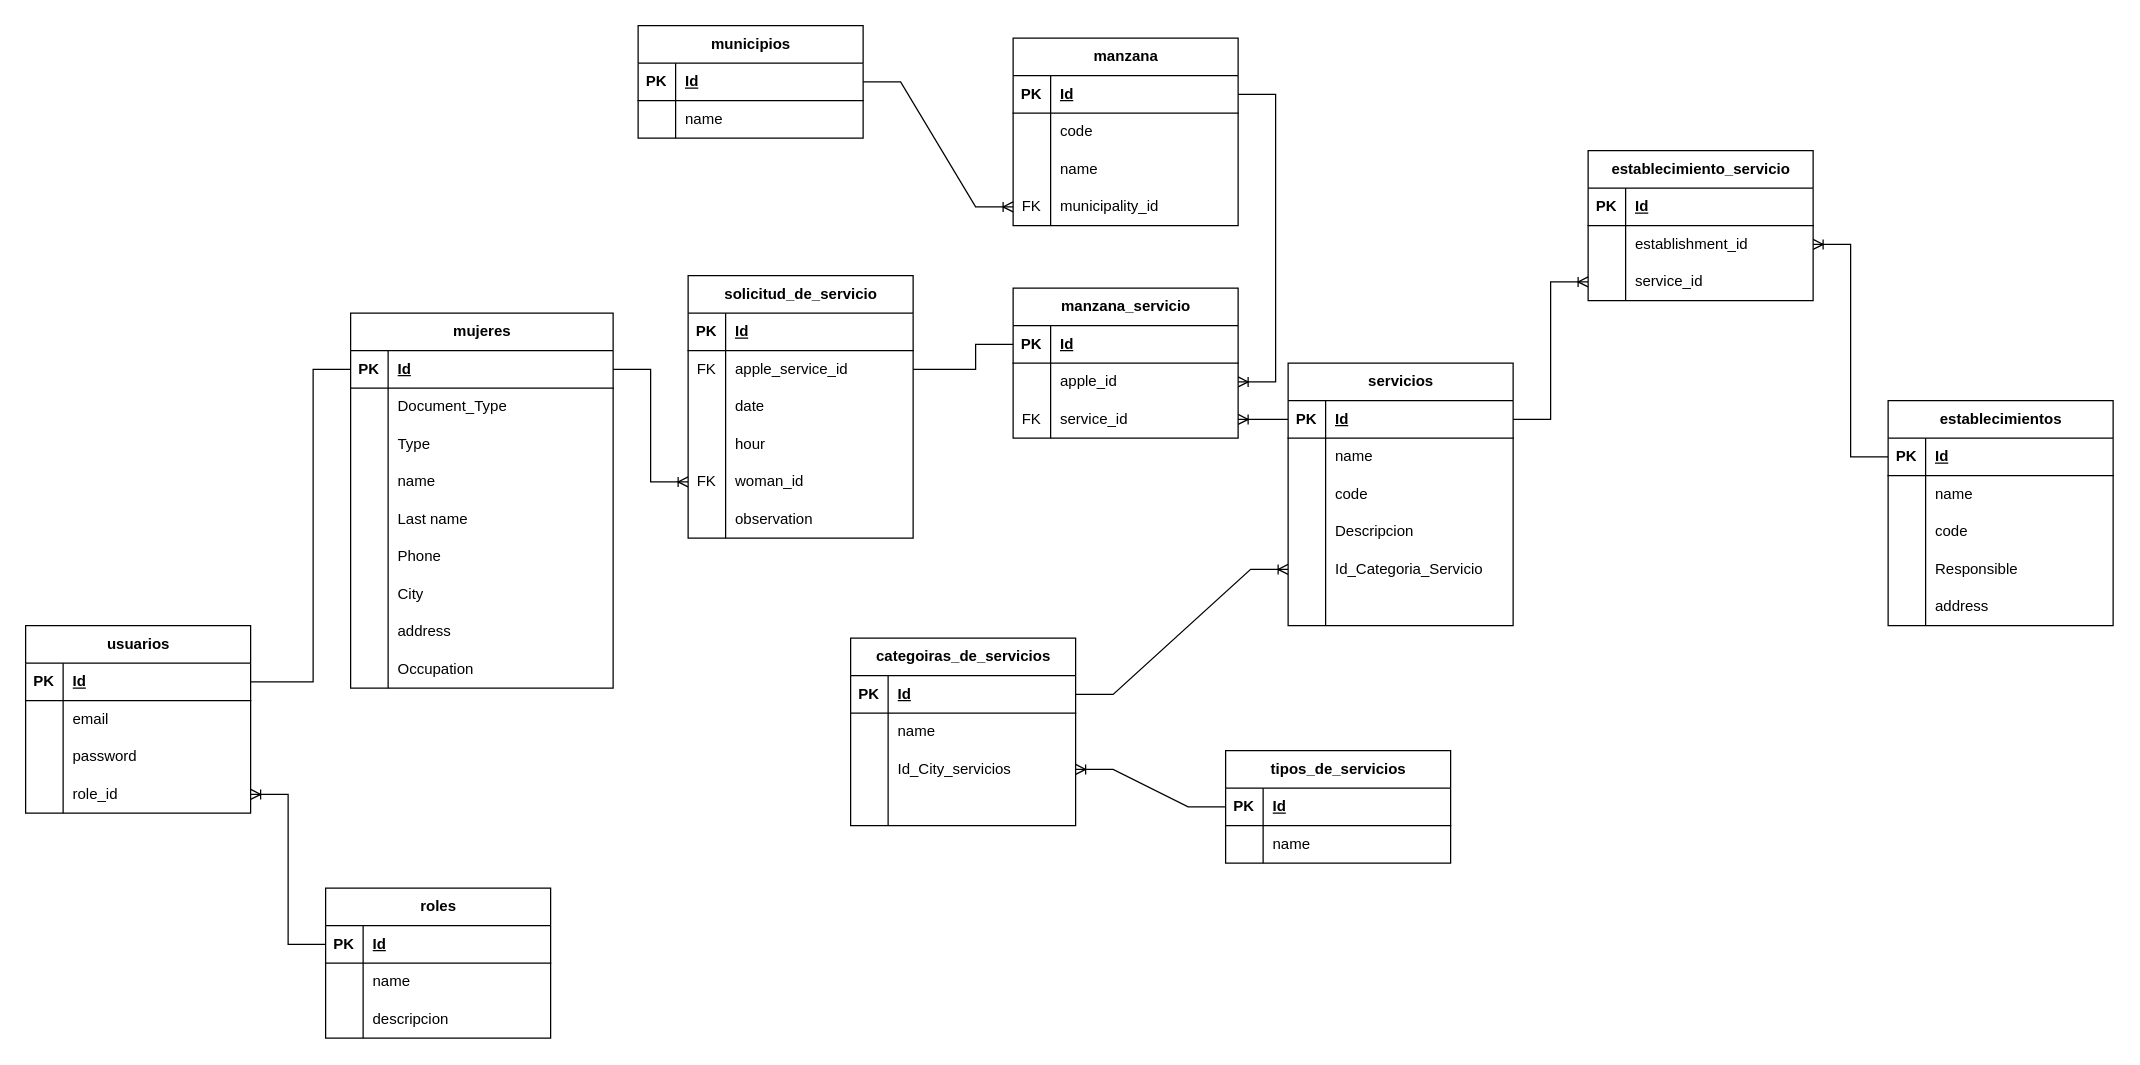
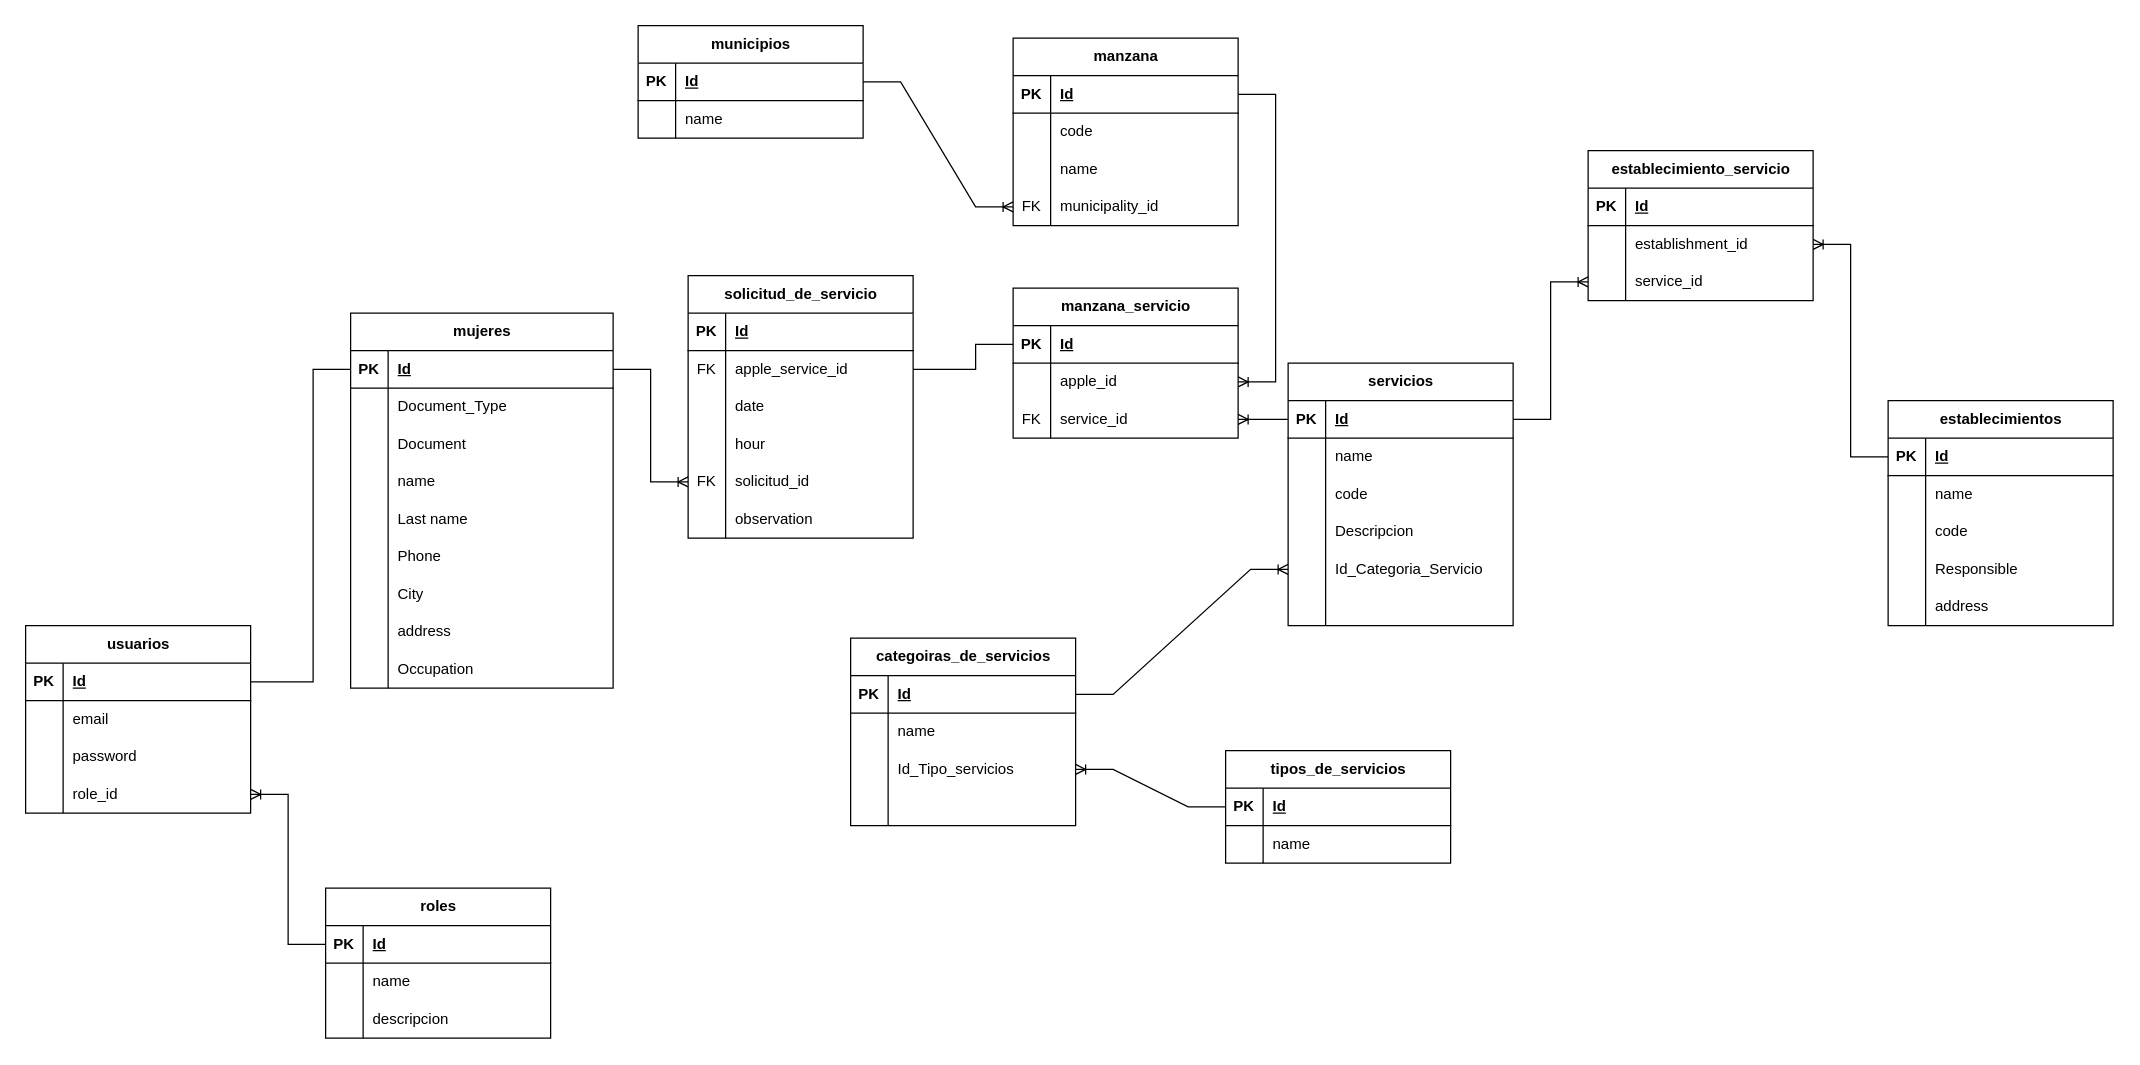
node "Type": label "Type" -> "Document"
node "woman_id": label "woman_id" -> "solicitud_id"
node "Id_City_servicios": label "Id_City_servicios" -> "Id_Tipo_servicios"
